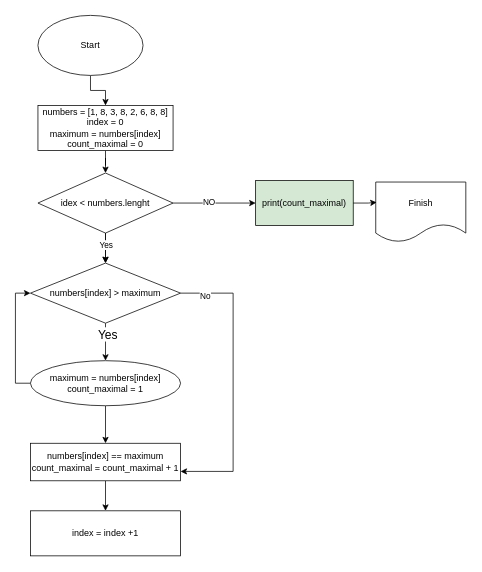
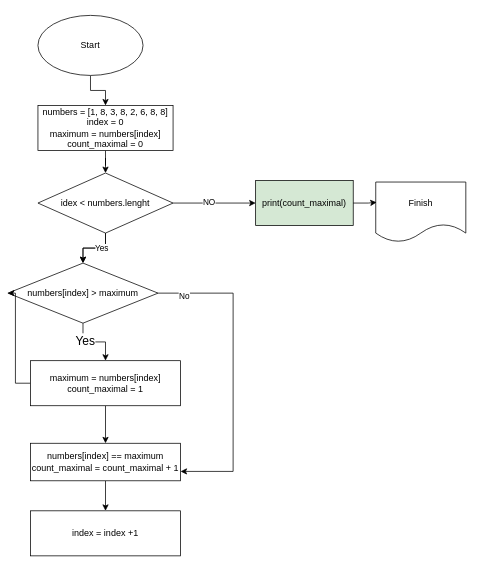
node "numbers[index] > maximum": moved (105, 293) -> (83, 293)
node "maximum = numbers[index] count_maximal = 1": shape ellipse -> rectangle
